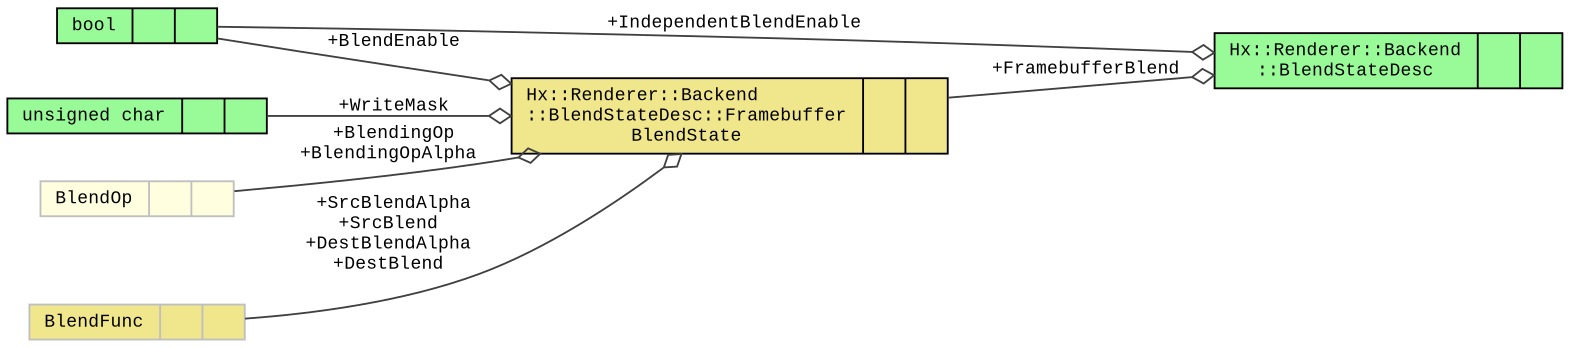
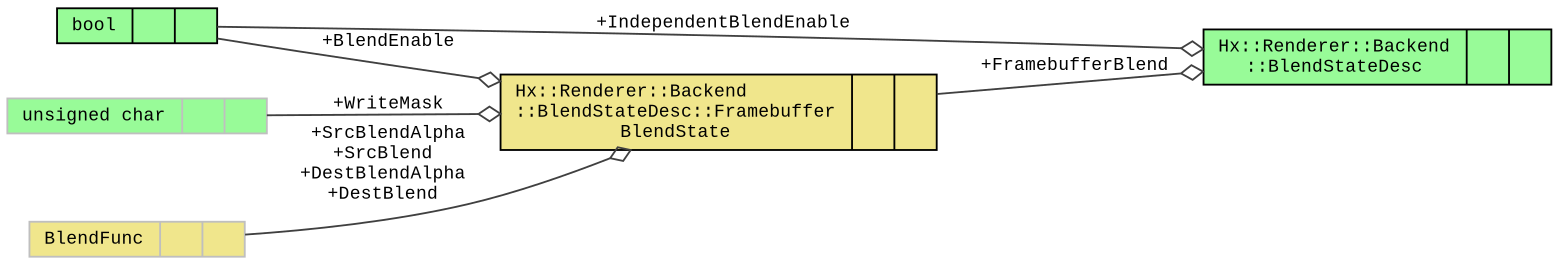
node "unsigned char": color black -> grey75
node "BlendOp": removed
